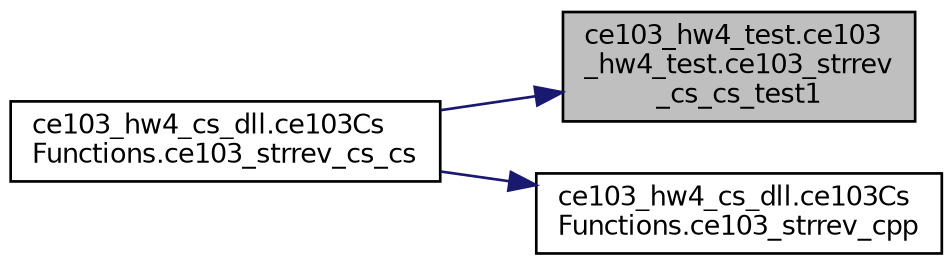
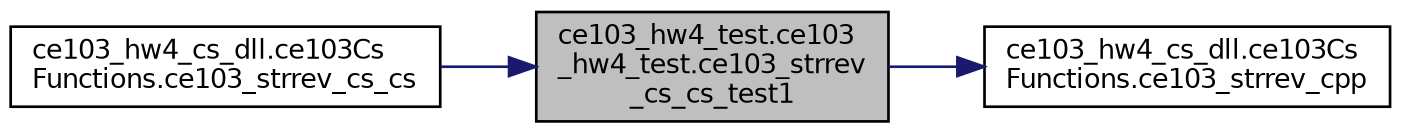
edge "ce103_hw4_cs_dll.ce103Cs Functions.ce103_strrev_cs_cs" -> "ce103_hw4_cs_dll.ce103Cs Functions.ce103_strrev_cpp": now "ce103_hw4_test.ce103 _hw4_test.ce103_strrev _cs_cs_test1" -> "ce103_hw4_cs_dll.ce103Cs Functions.ce103_strrev_cpp"
